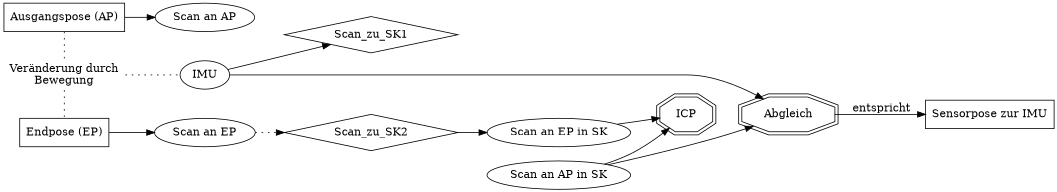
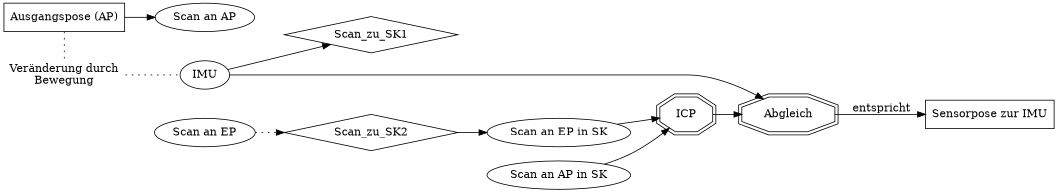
node "Endpose (EP)": removed
edge "Scan an AP in SK" -> "Abgleich": now "ICP" -> "Abgleich"
